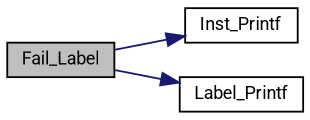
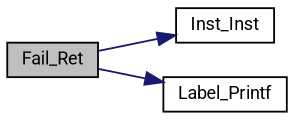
node "Inst_Printf": label "Inst_Printf" -> "Inst_Inst"
node "Fail_Label": label "Fail_Label" -> "Fail_Ret"
